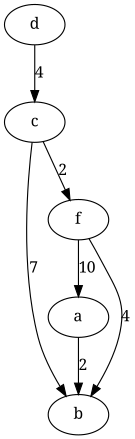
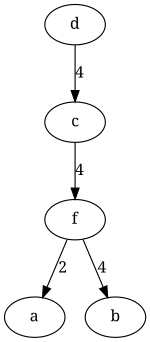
edge "c" -> "f": label "2" -> "4"
edge "c" -> "b": removed, label "7"
edge "f" -> "a": label "10" -> "2"
edge "a" -> "b": removed, label "2"
